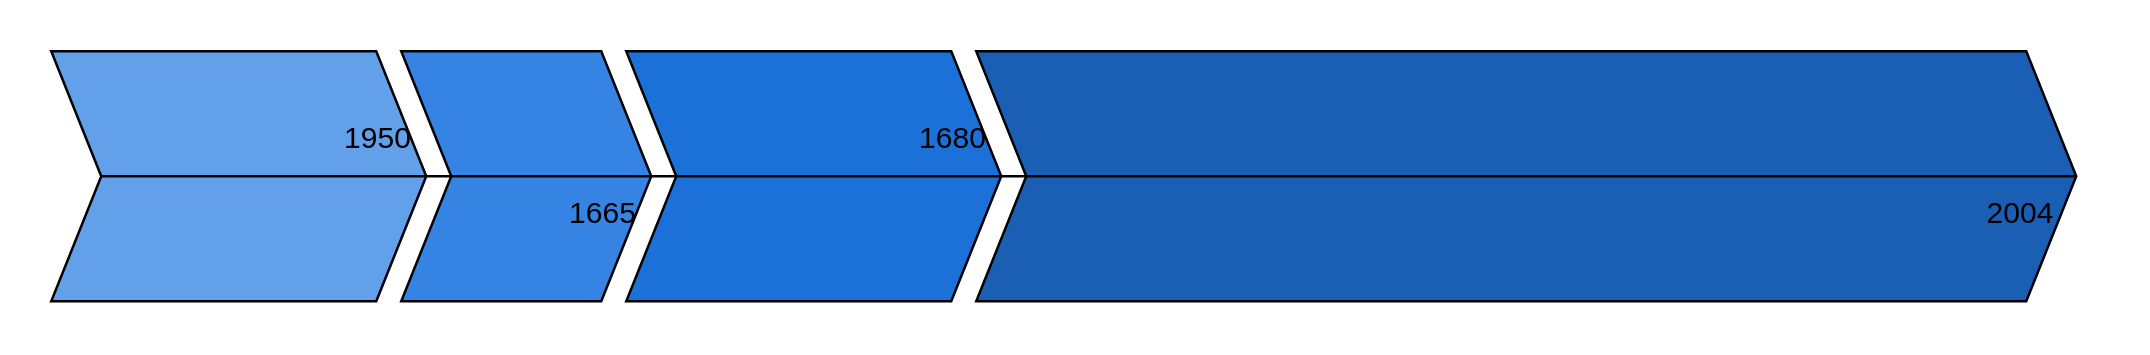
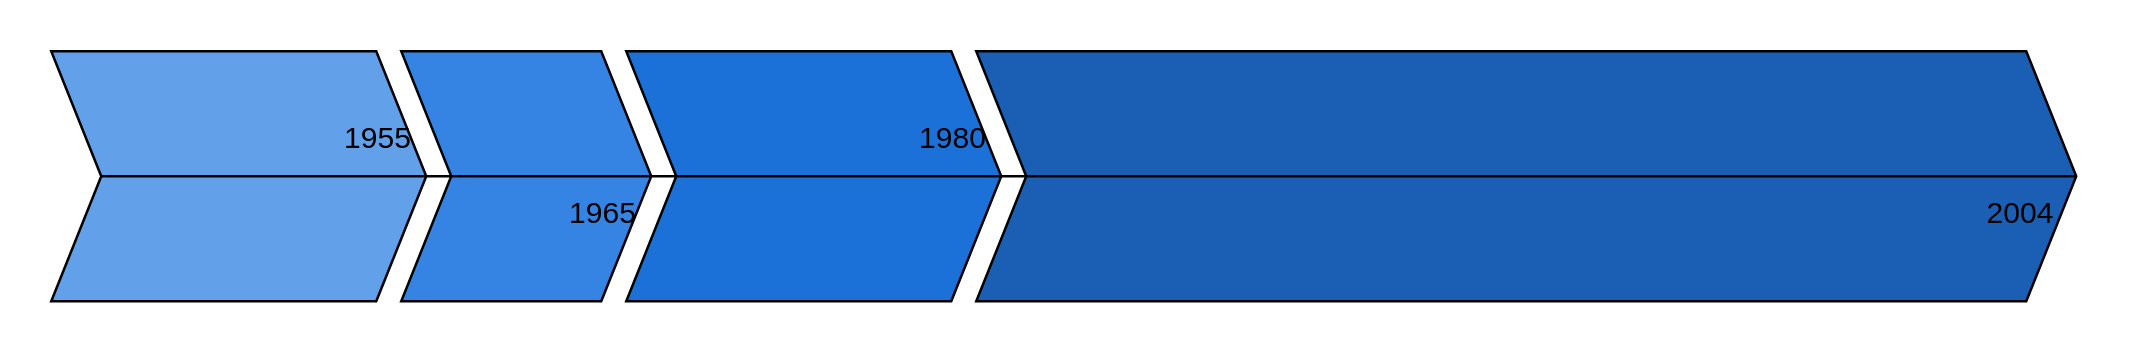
node "1950": label "1950" -> "1955"
node "1680": label "1680" -> "1980"
node "1665": label "1665" -> "1965"
